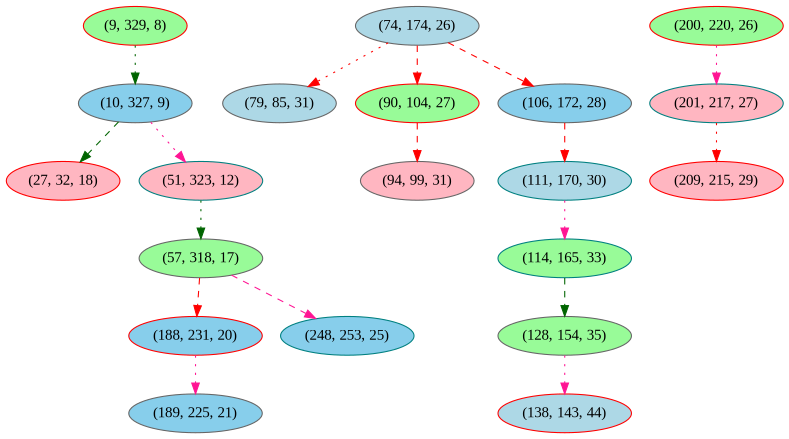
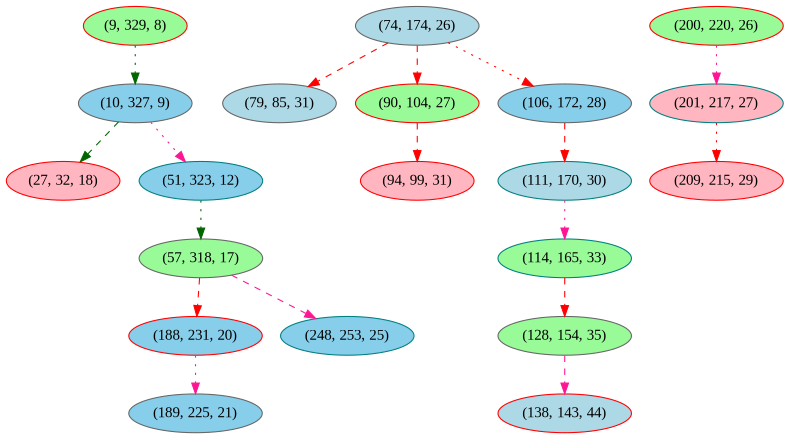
edge "(74, 174, 26)" -> "(79, 85, 31)": style dotted -> dashed
edge "(74, 174, 26)" -> "(106, 172, 28)": style dashed -> dotted
node "(51, 323, 12)": fillcolor lightpink -> skyblue
node "(94, 99, 31)": color gray40 -> red
edge "(114, 165, 33)" -> "(128, 154, 35)": color darkgreen -> red
edge "(128, 154, 35)" -> "(138, 143, 44)": style dotted -> dashed
